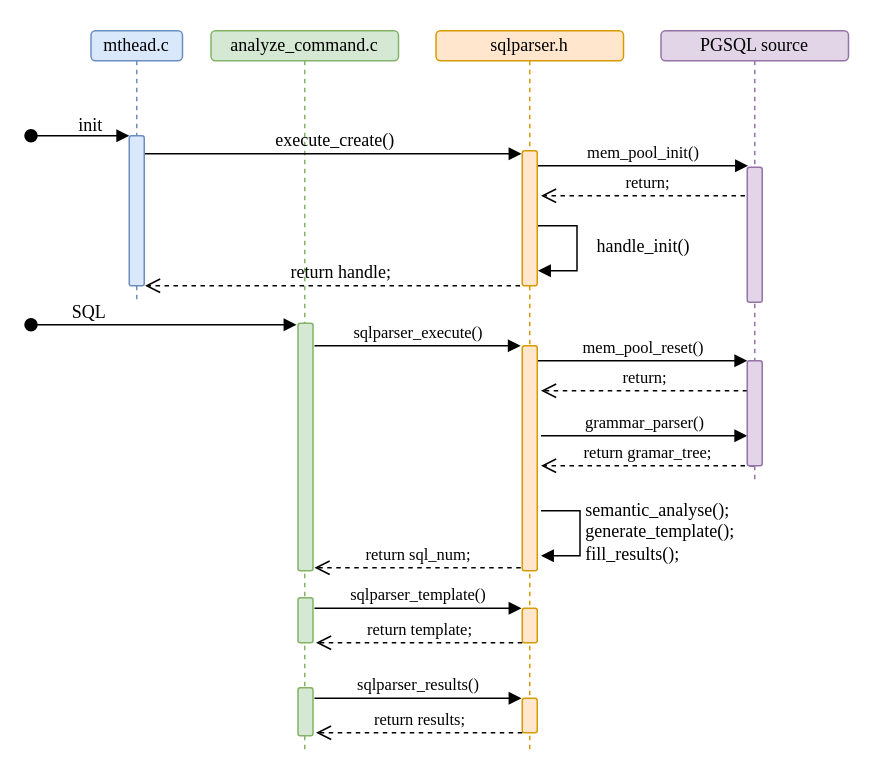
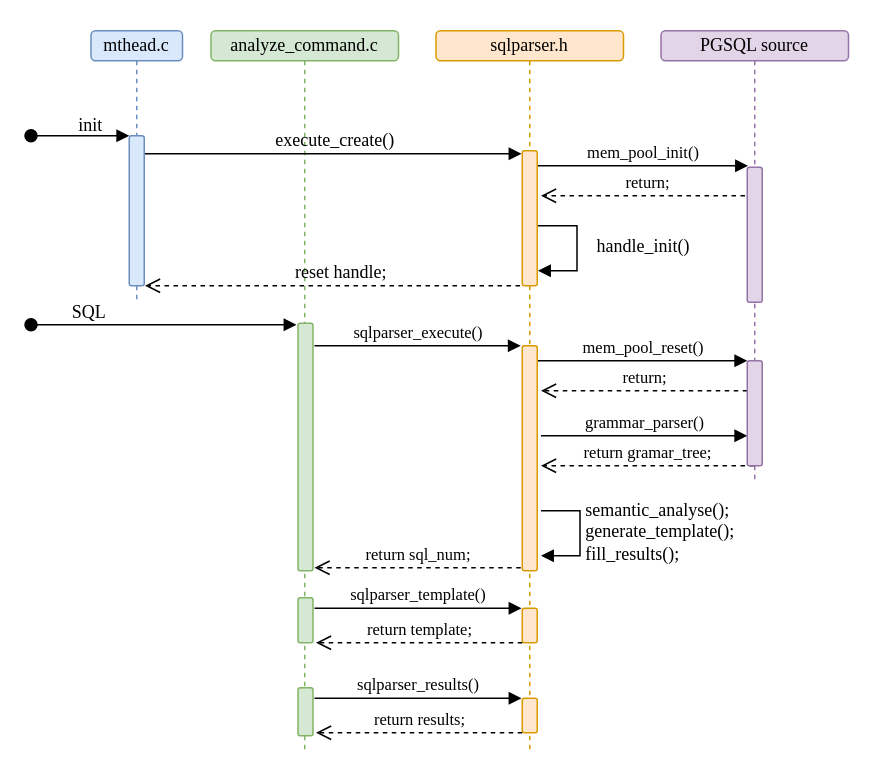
node "return handle;": label "return handle;" -> "reset handle;"
